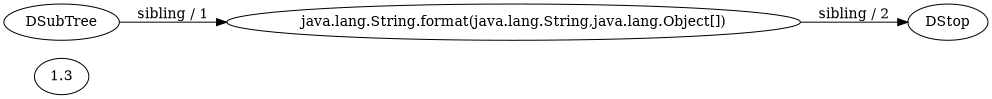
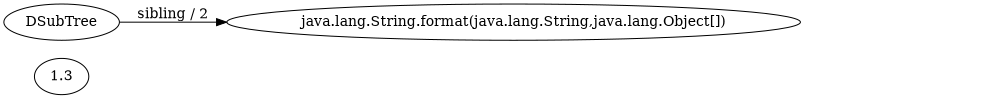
edge "DSubTree" -> "java.lang.String.format(java.lang.String,java.lang.Object[])": label "sibling / 1" -> "sibling / 2"
node "DStop": removed
